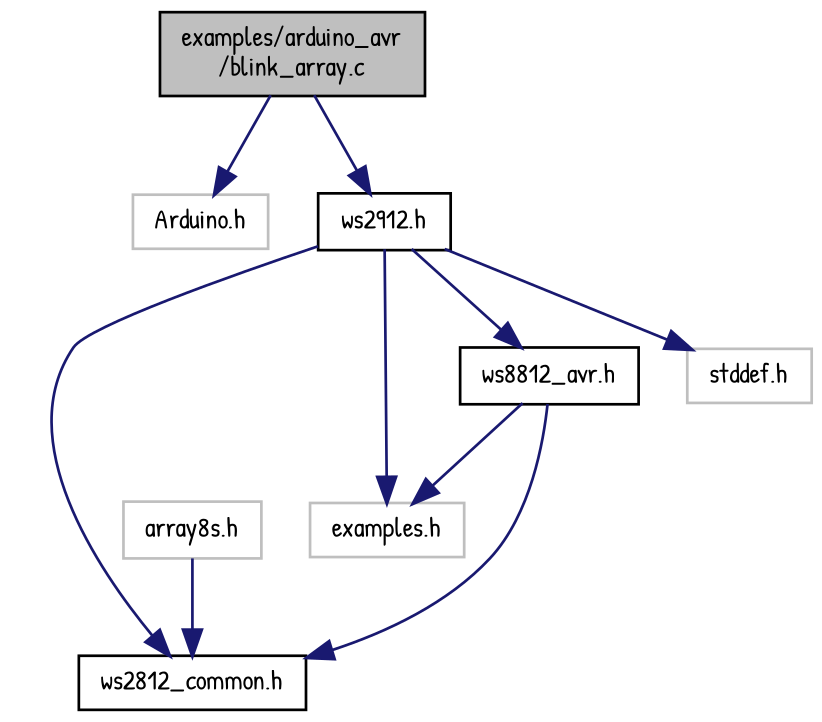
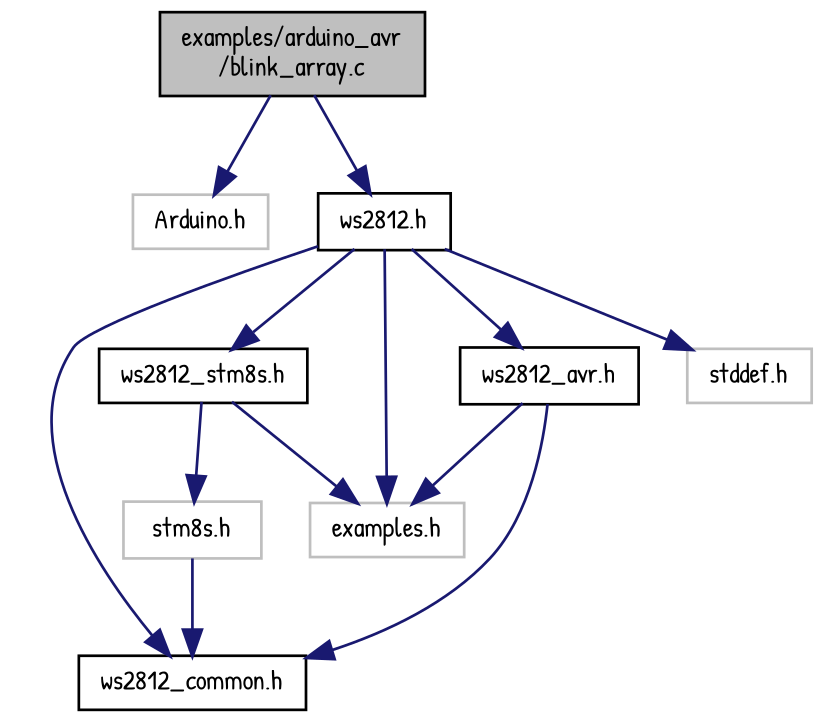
node "ws2912.h": label "ws2912.h" -> "ws2812.h"
node "ws2812_stm8s.h": added
node "ws8812_avr.h": label "ws8812_avr.h" -> "ws2812_avr.h"
node "array8s.h": label "array8s.h" -> "stm8s.h"
